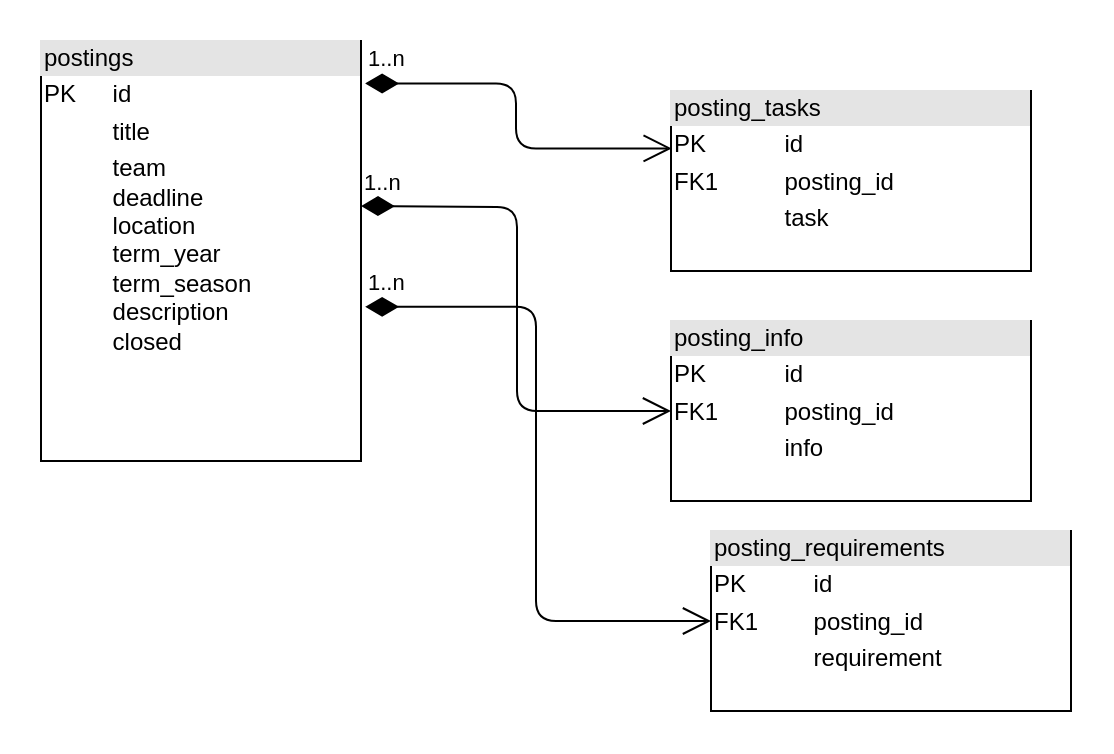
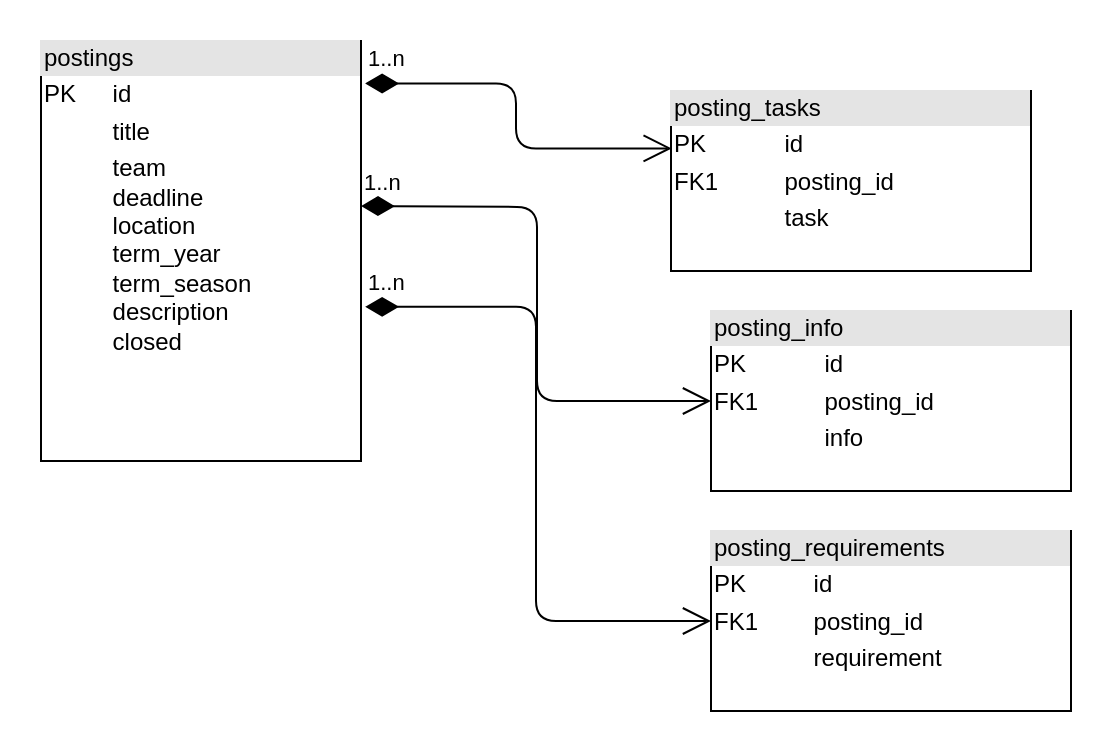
node "posting_info PK id FK1 posting_id info": moved (851, 411) -> (891, 401)
